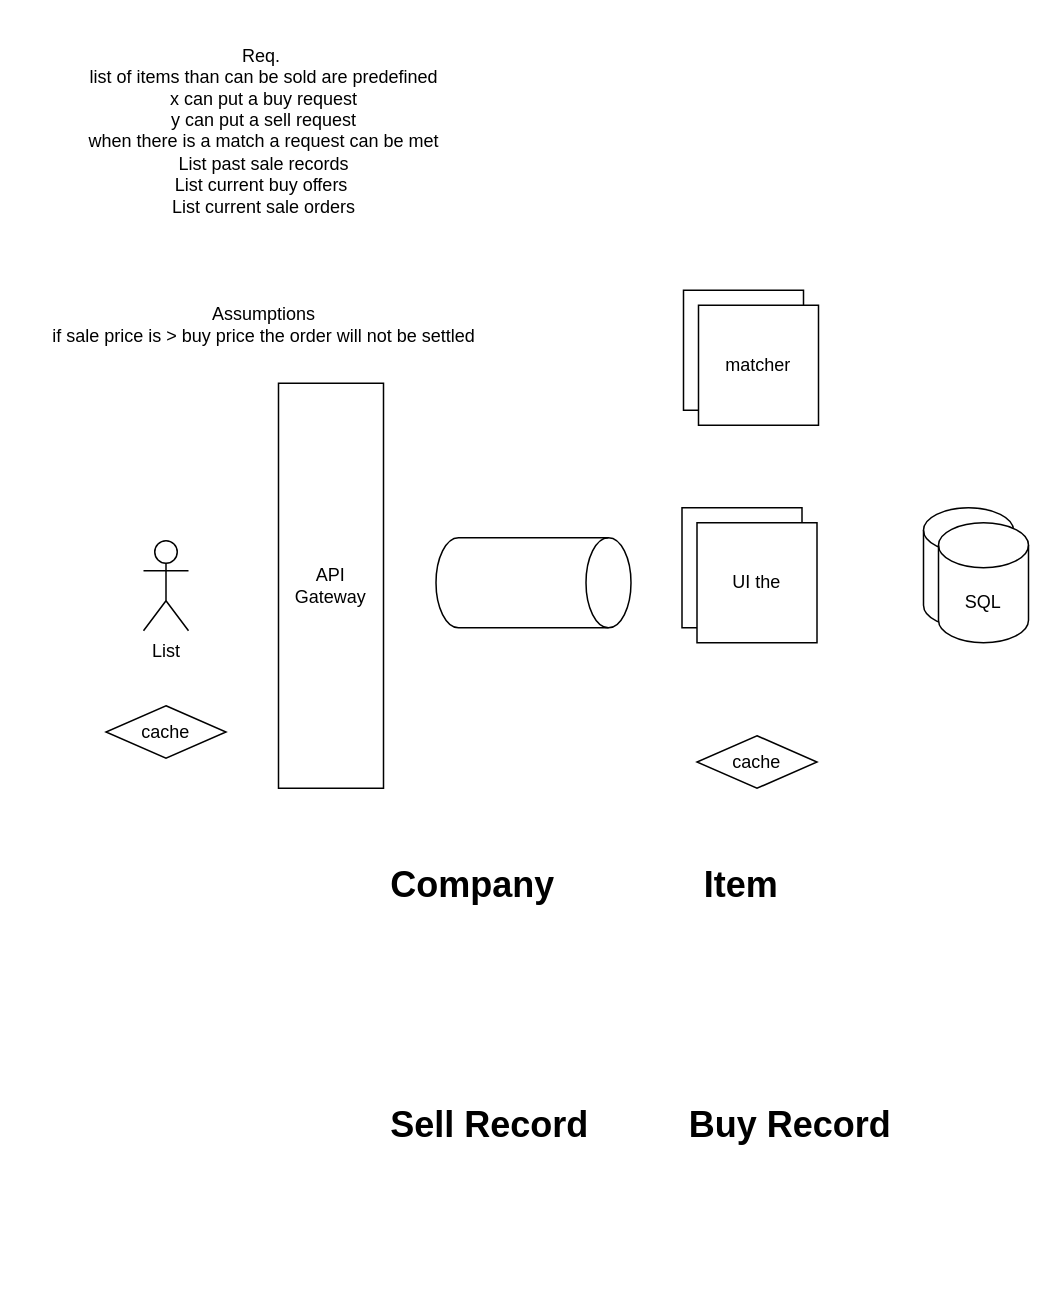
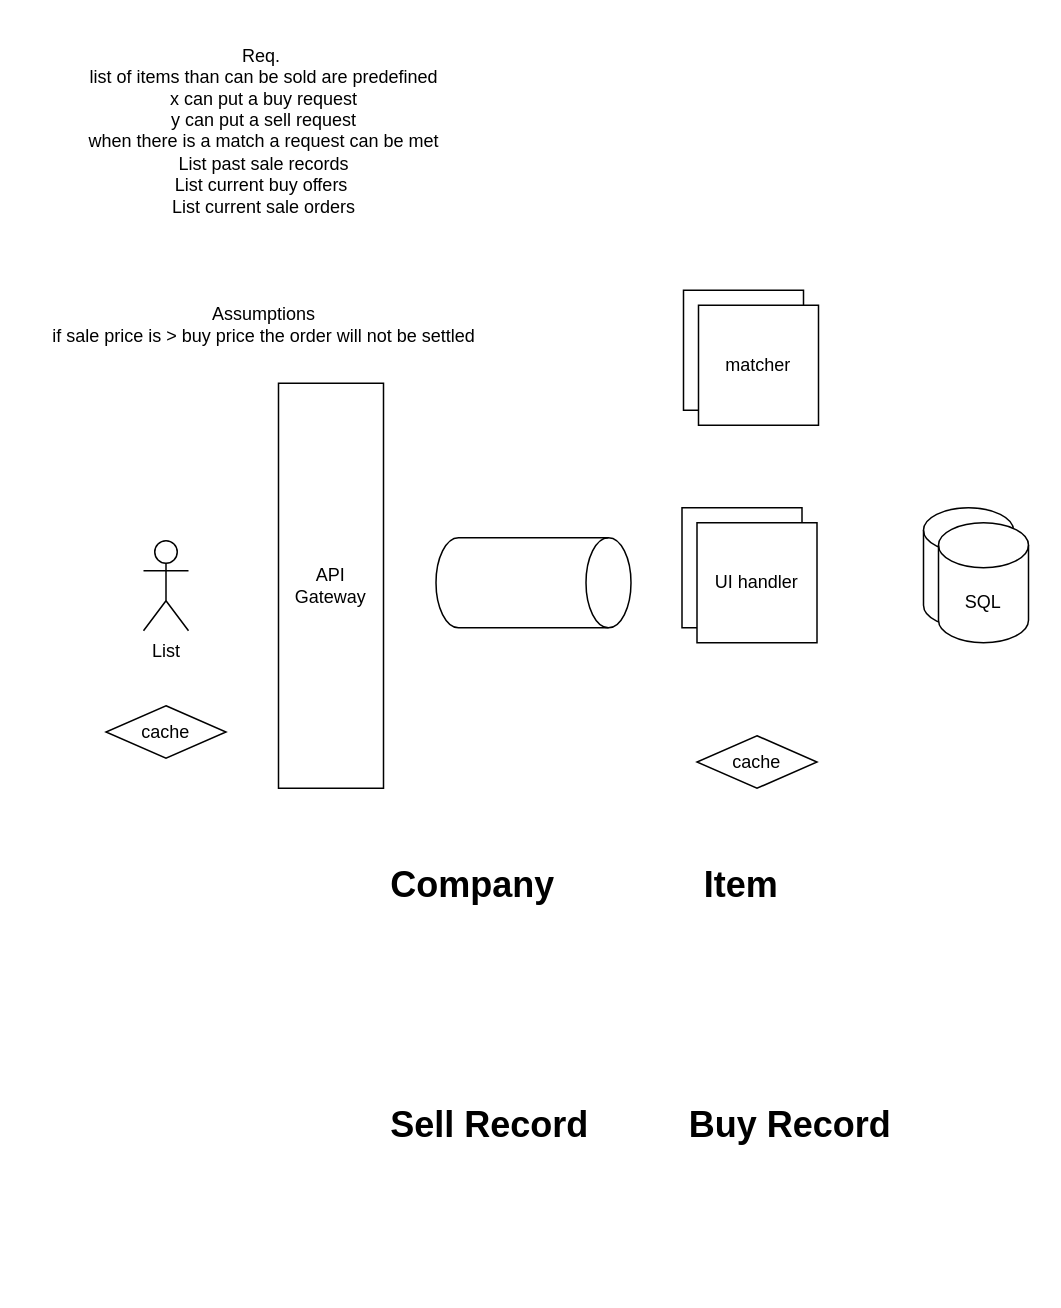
node "UI the": label "UI the" -> "UI handler"
